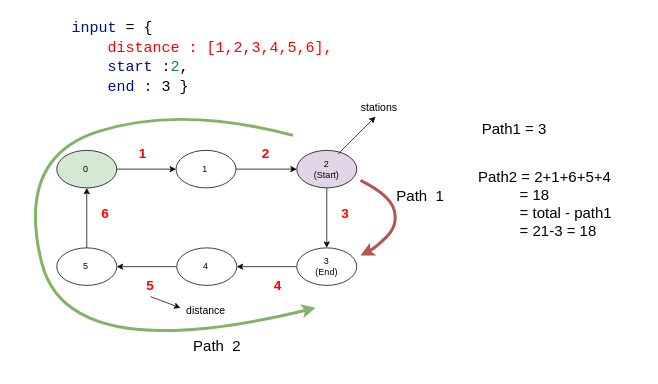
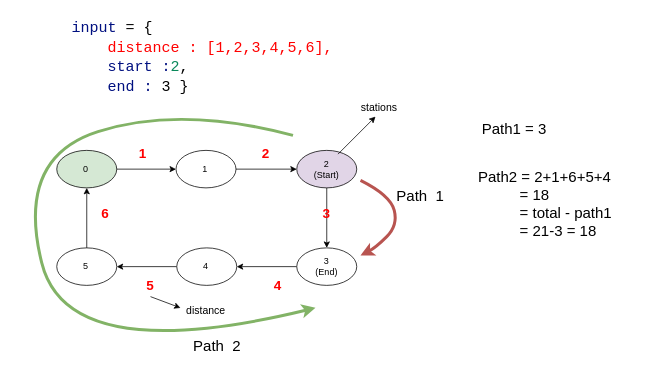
node "3": moved (345, 214) -> (327, 214)
